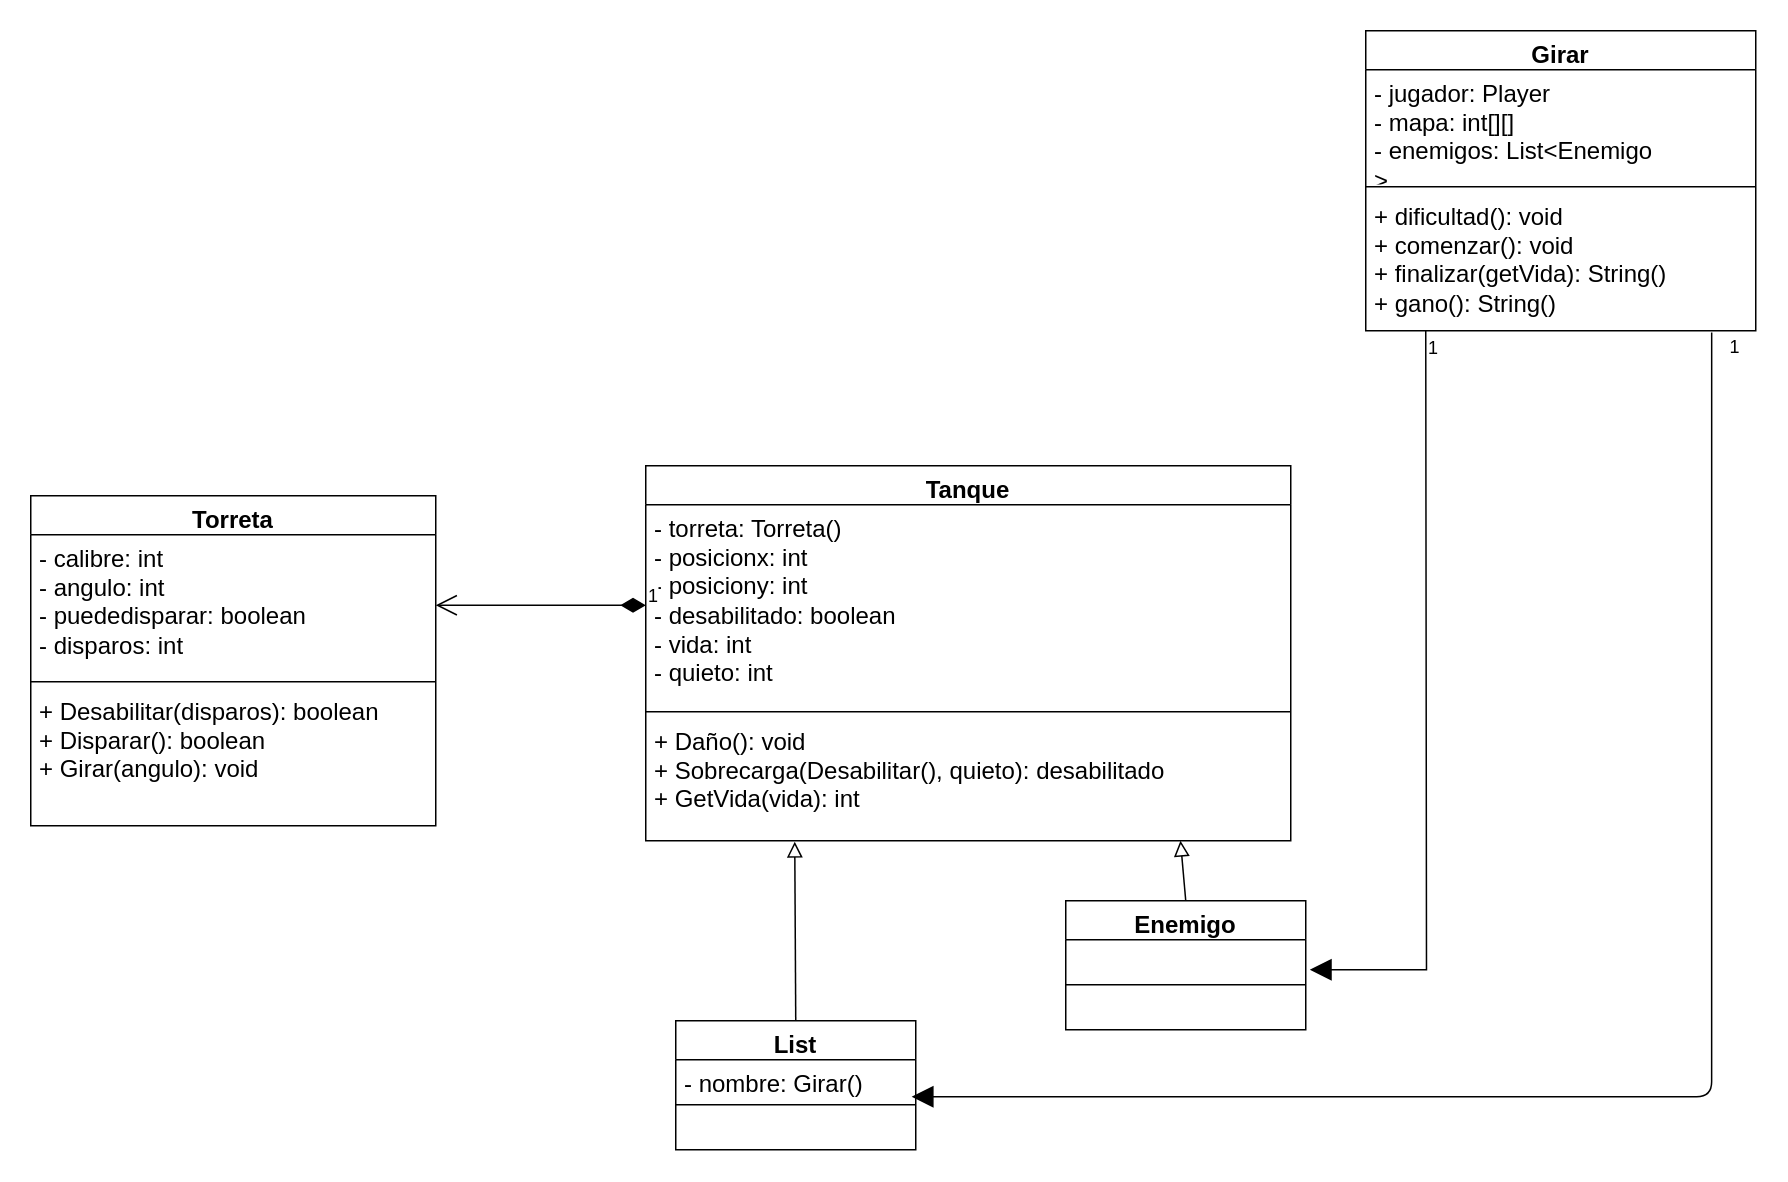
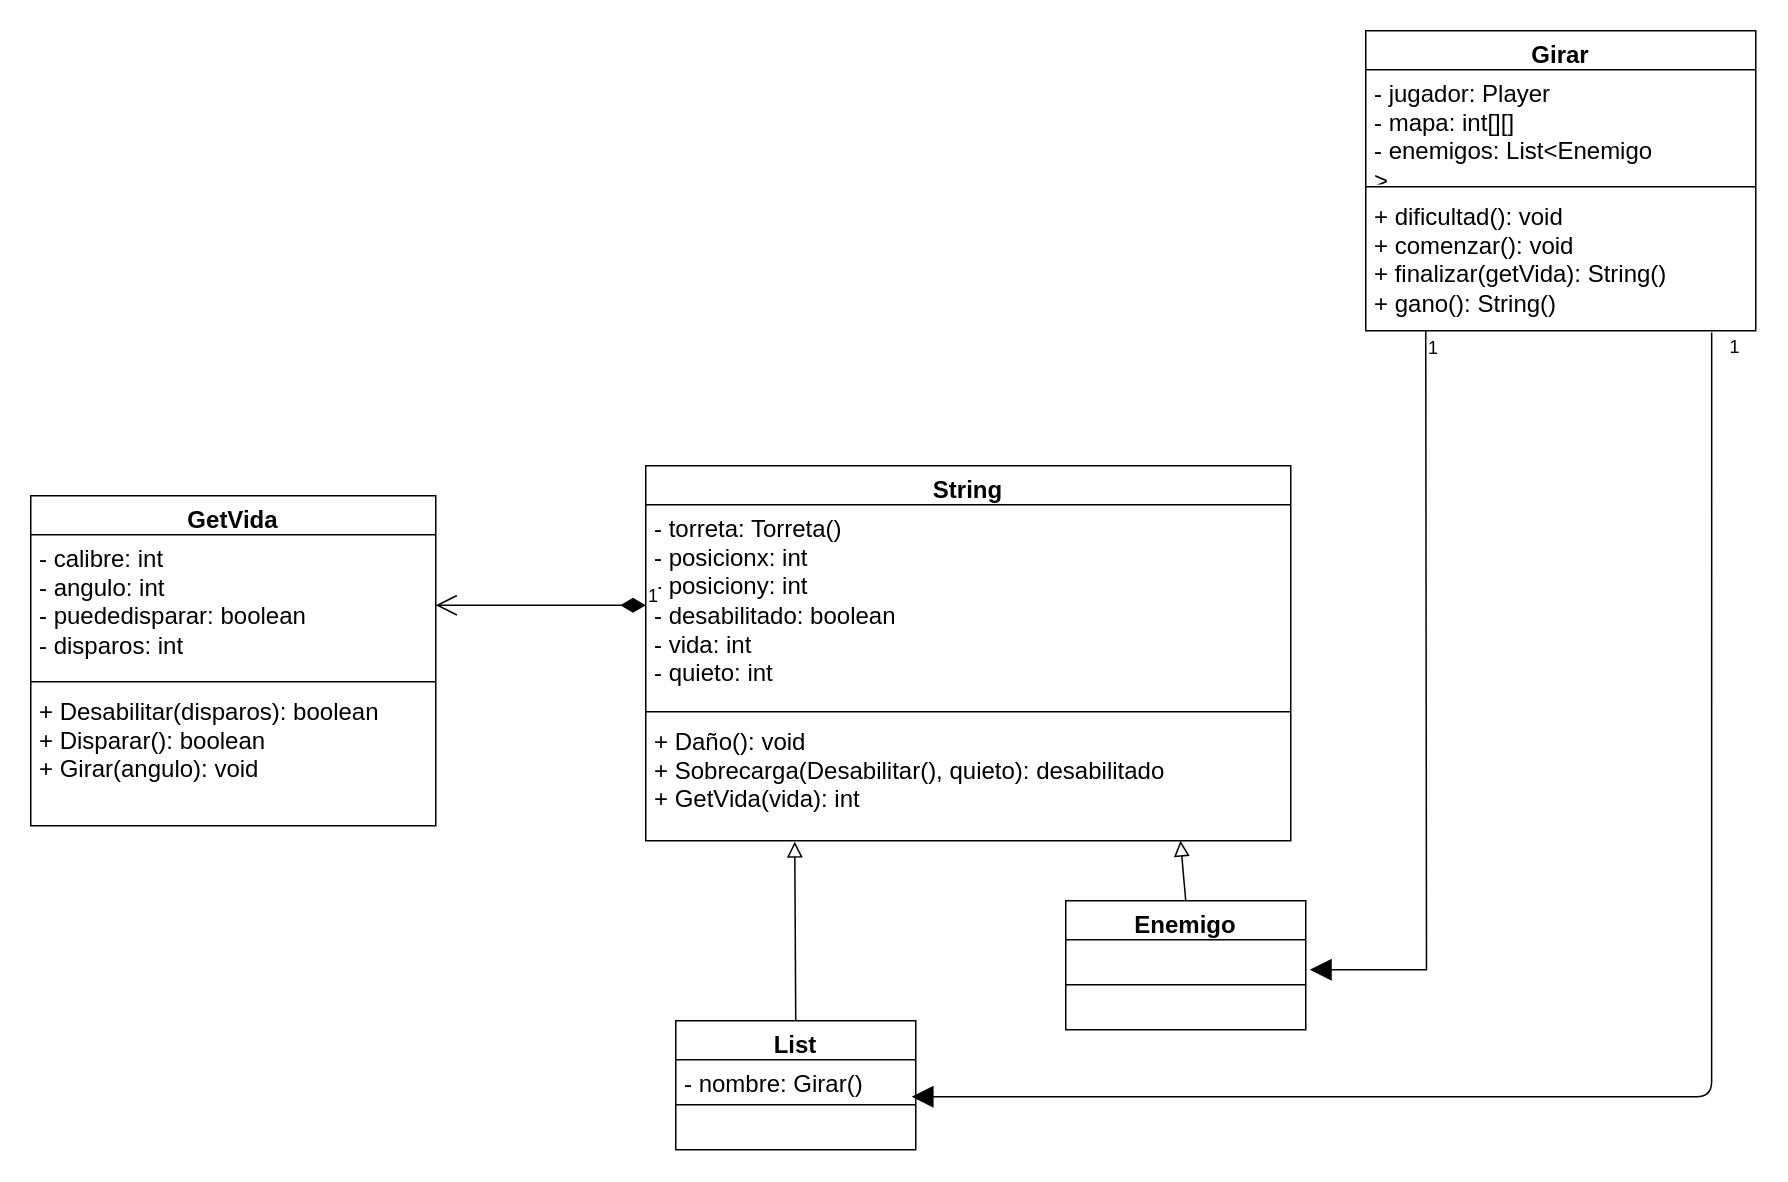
node "Tanque": label "Tanque" -> "String"
node "Torreta": label "Torreta" -> "GetVida"
